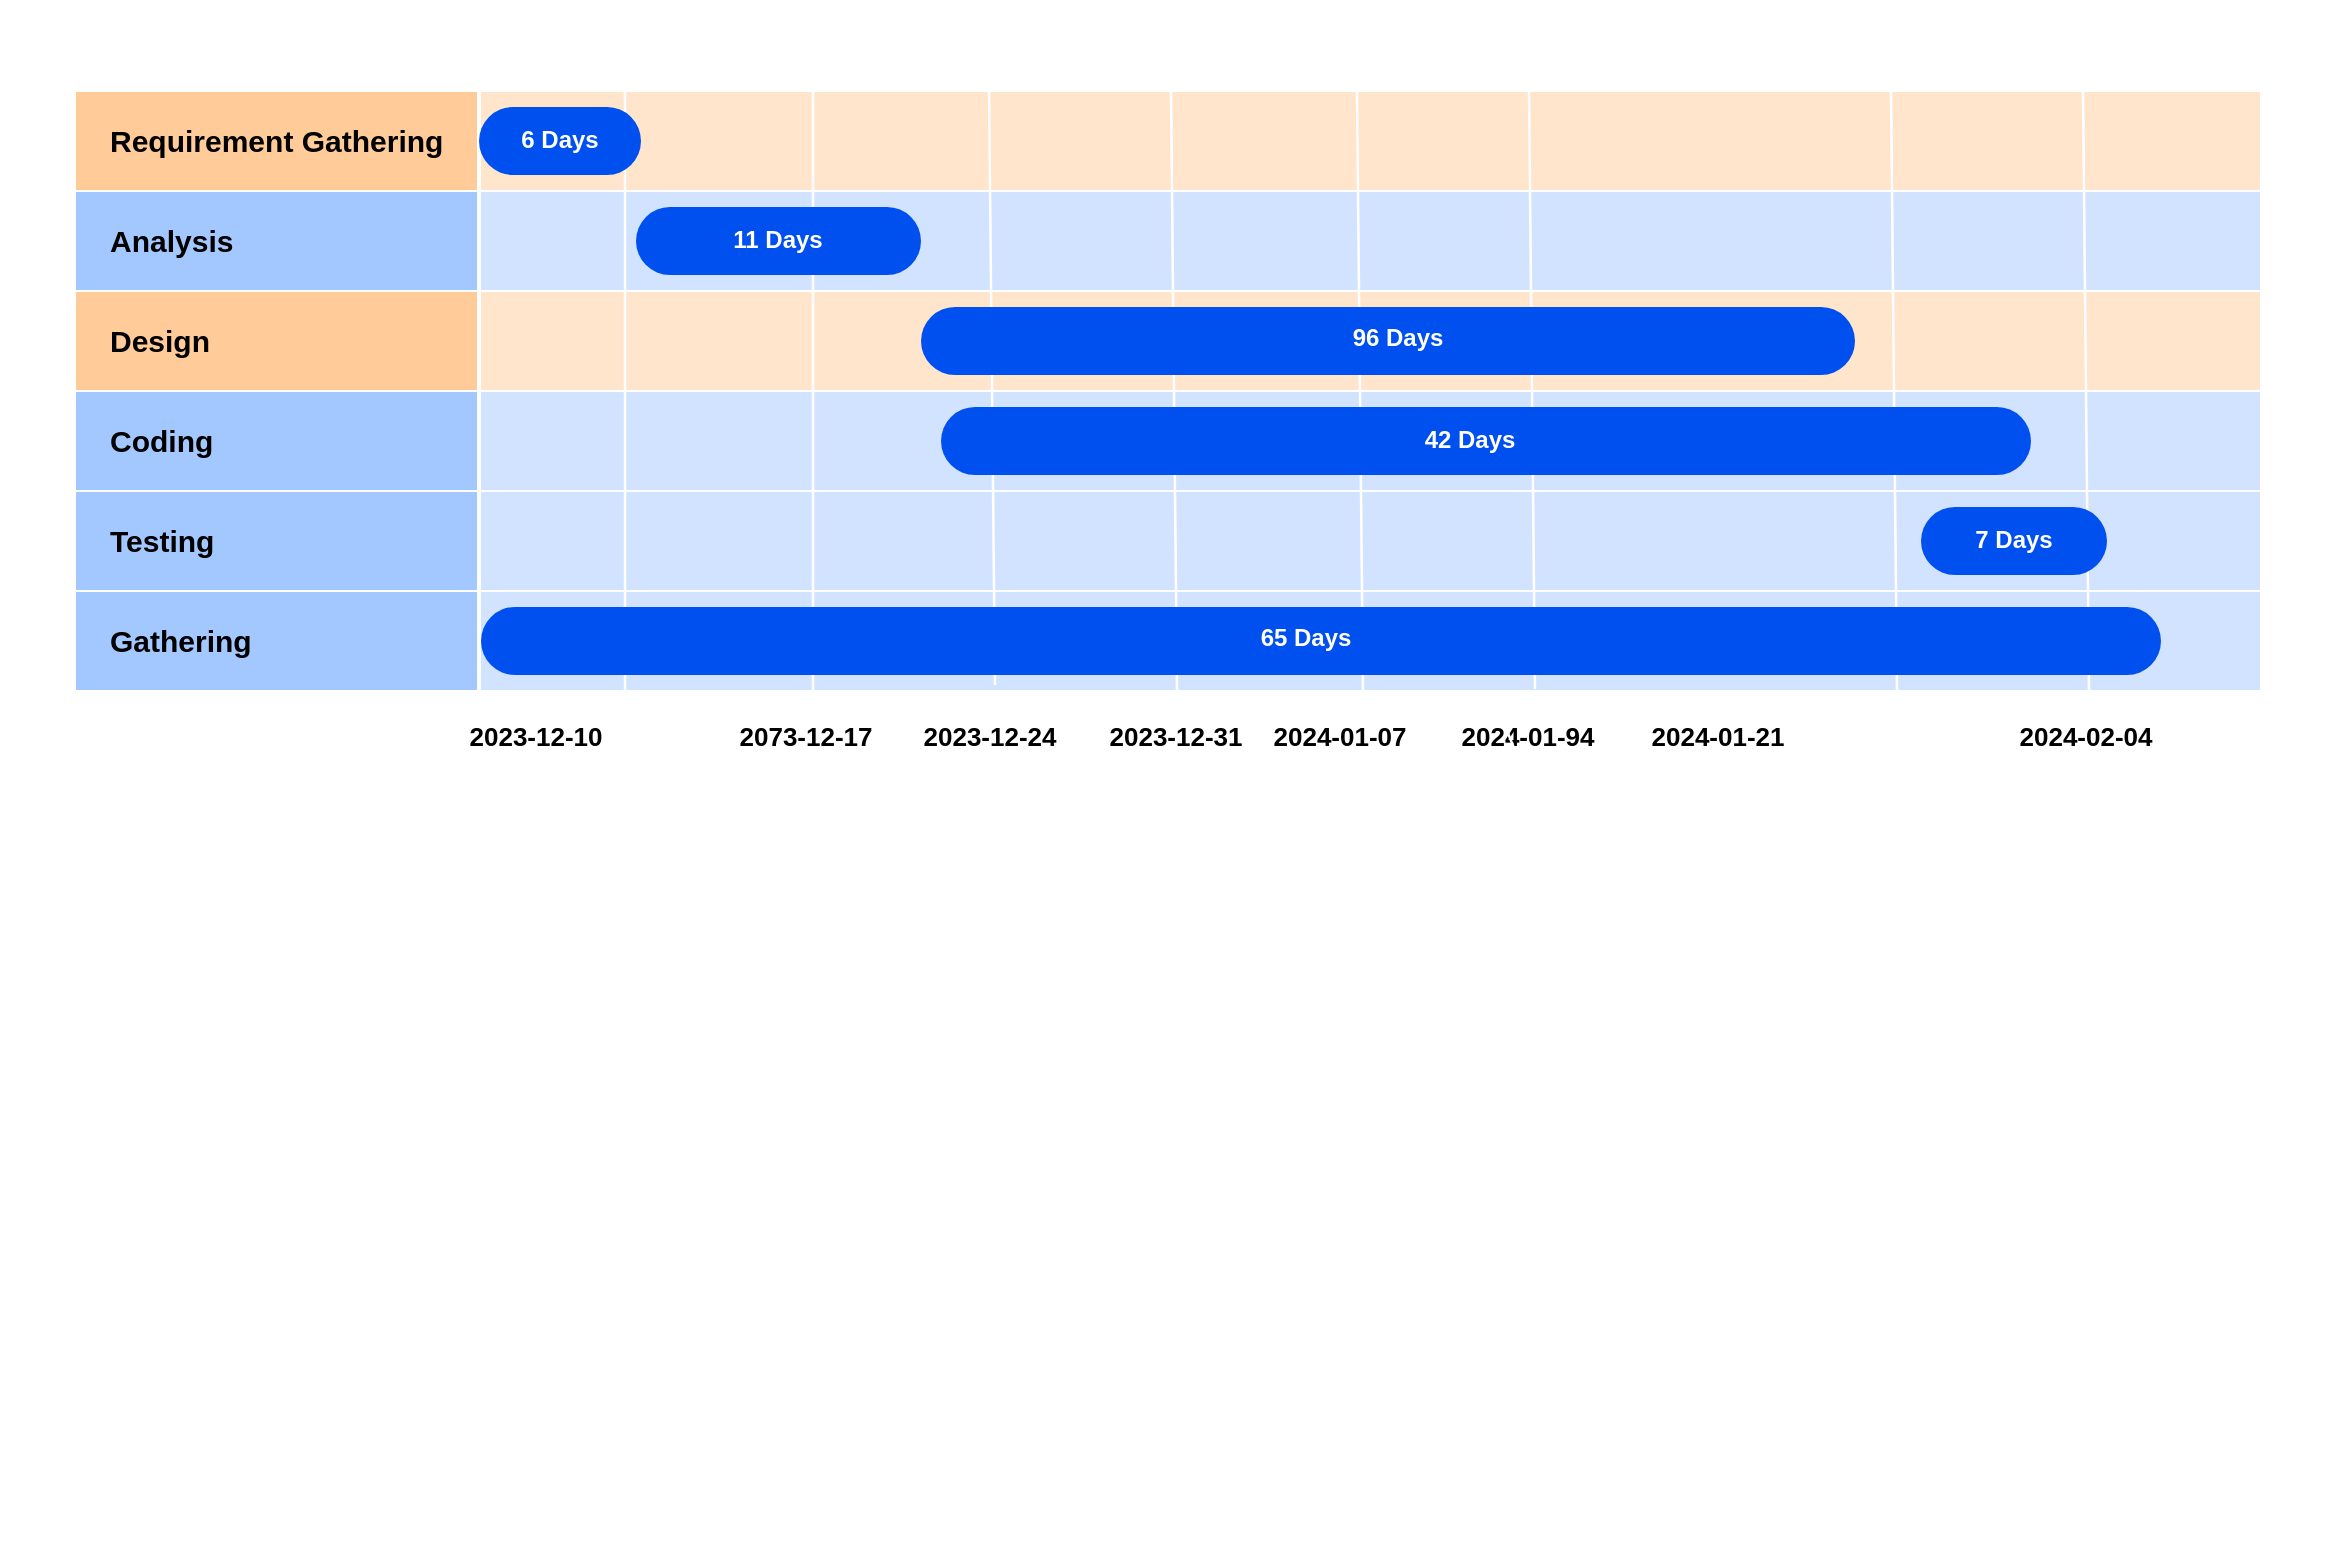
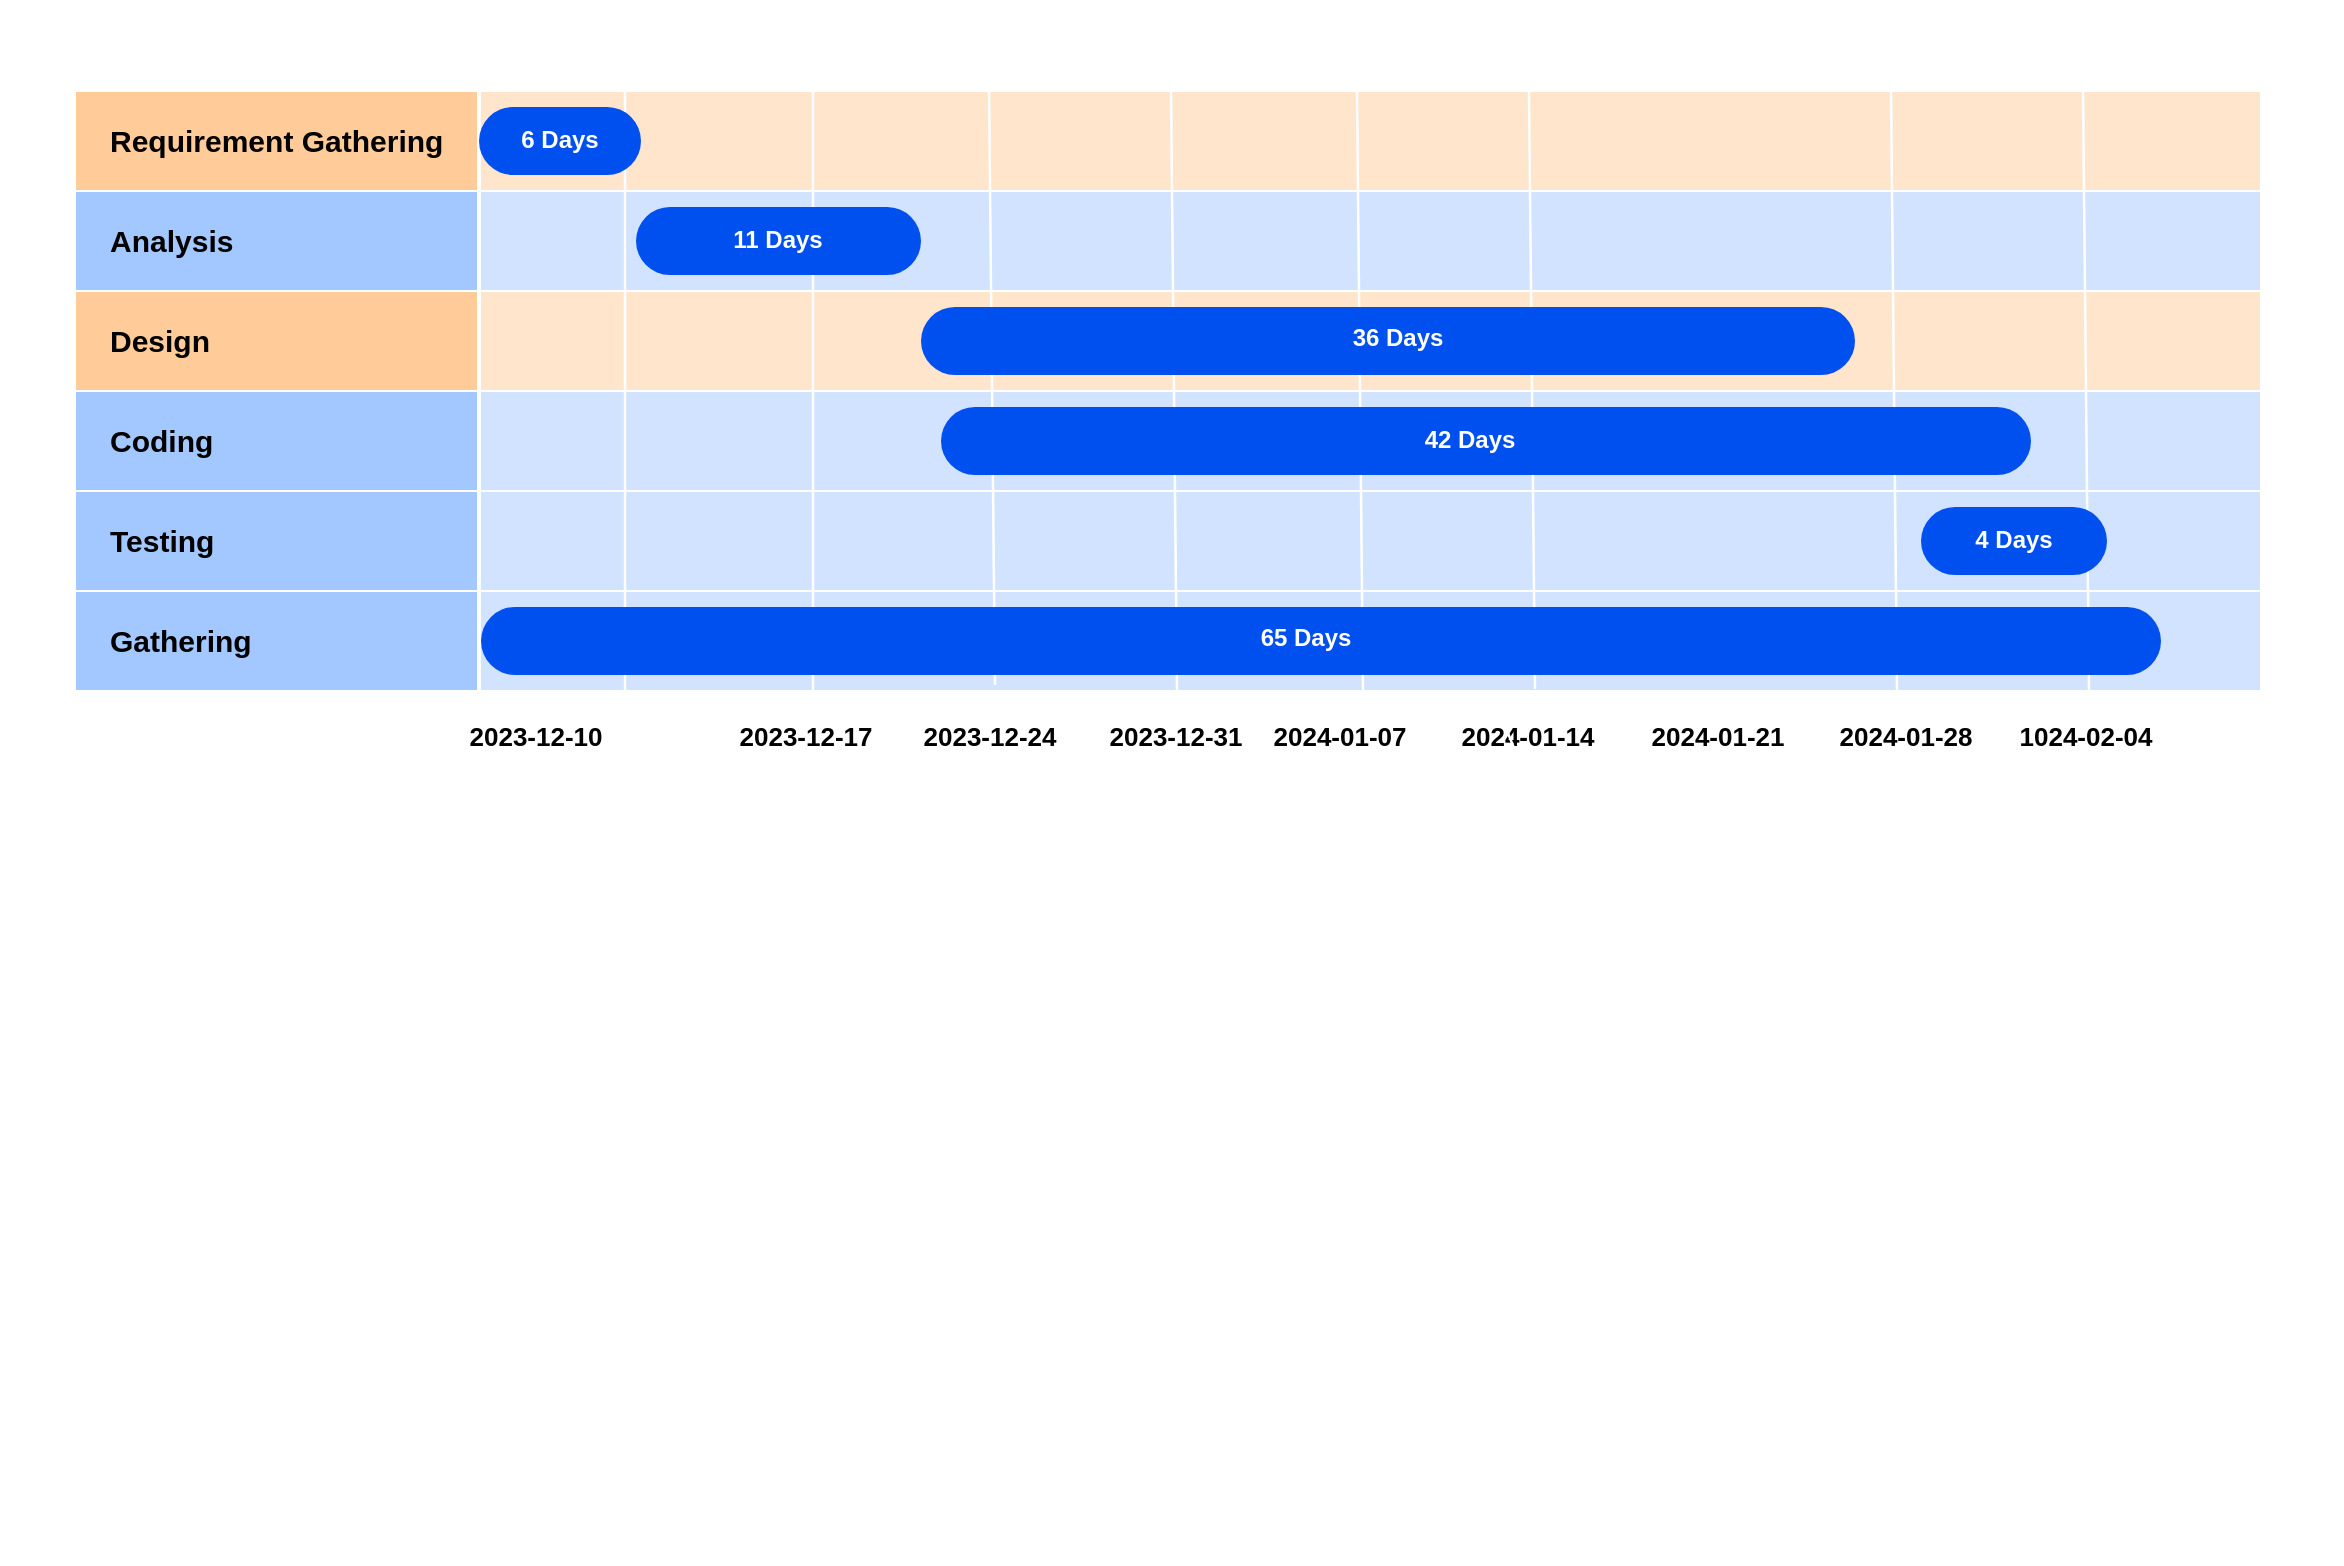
node "96 Days": label "96 Days" -> "36 Days"
node "7 Days": label "7 Days" -> "4 Days"
node "2073-12-17": label "2073-12-17" -> "2023-12-17"
node "2024-01-94": label "2024-01-94" -> "2024-01-14"
node "2024-01-28": added
node "2024-02-04": label "2024-02-04" -> "1024-02-04"
